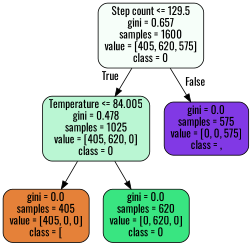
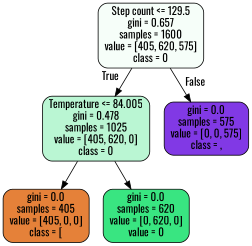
node "gini = 0.0 samples = 620 value = [0, 620, 0] class = 0": label "gini = 0.0 samples = 620 value = [0, 620, 0] class = 0" -> "gini = 0.0 samples = 620 value = [0, 620, 0] value = 0"
